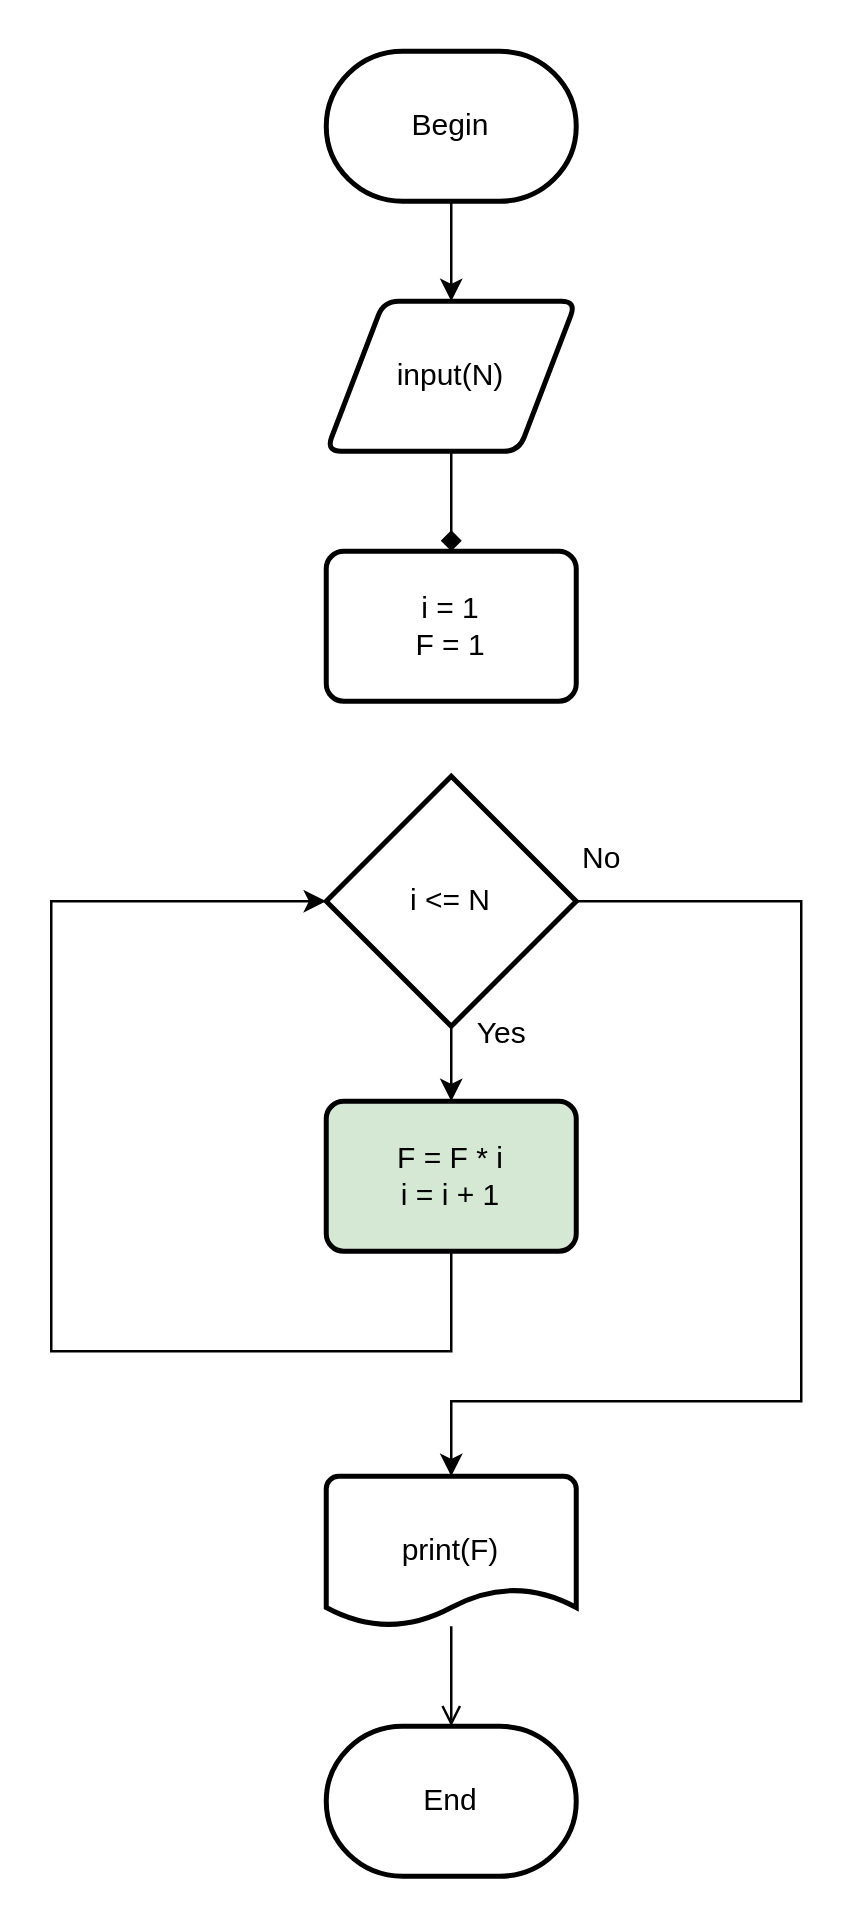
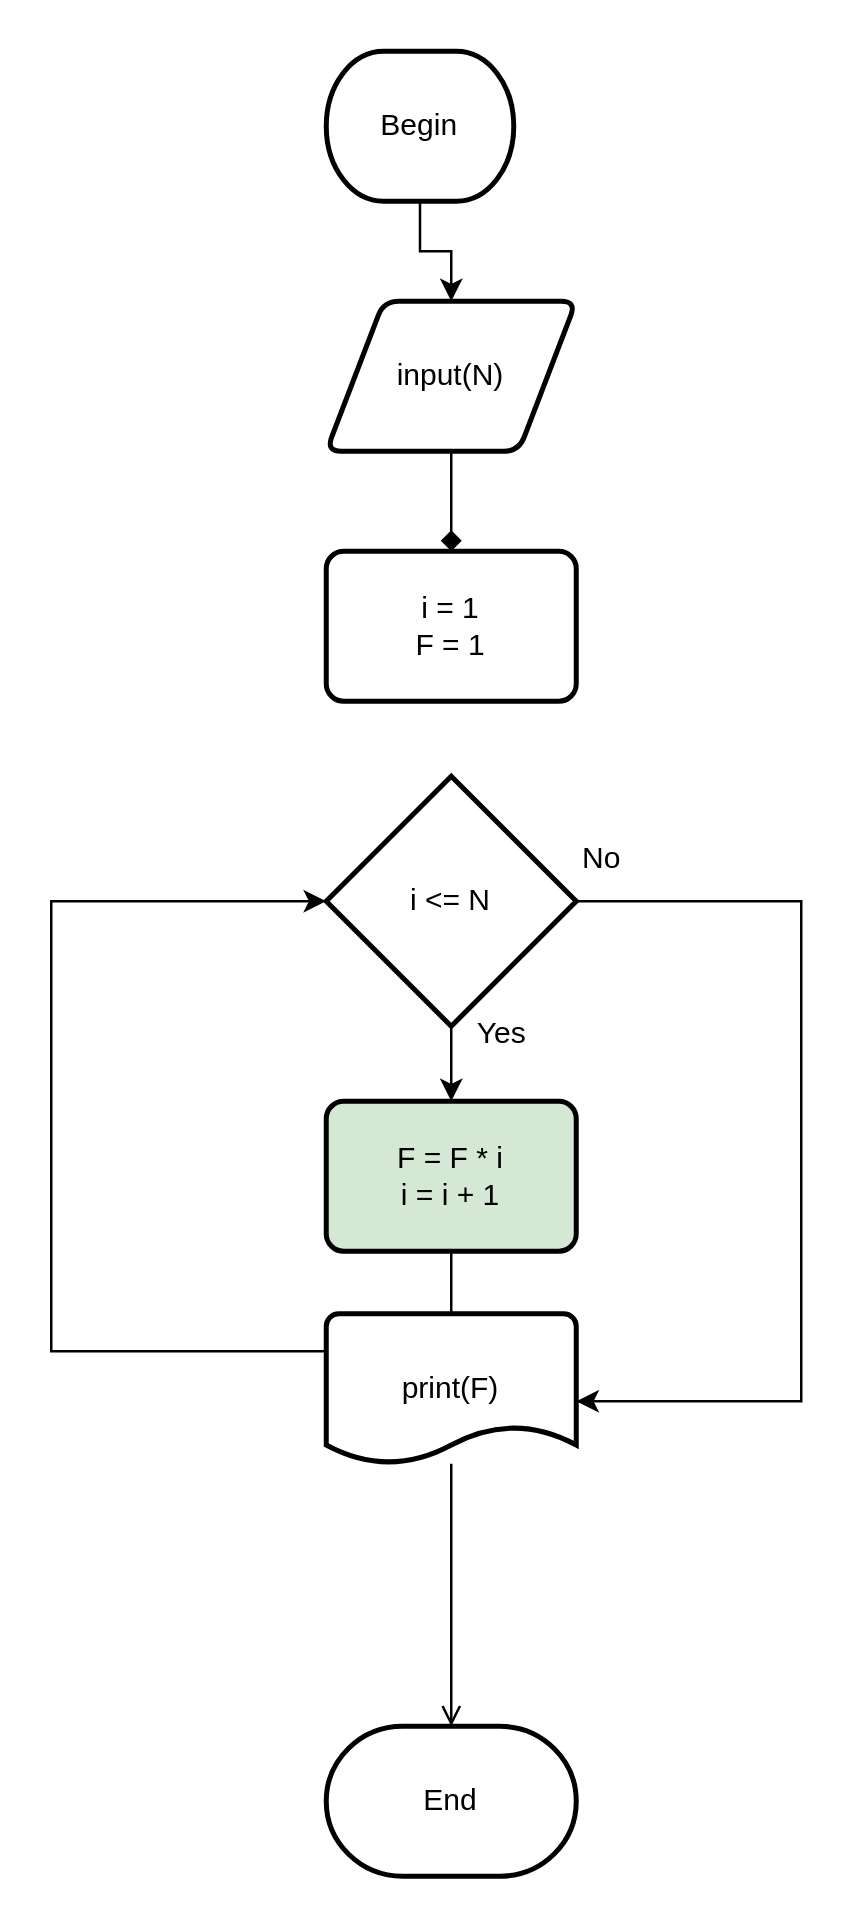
node "Begin": size 250x150 -> 188x150
node "print(F)": moved (451, 1551) -> (451, 1389)
